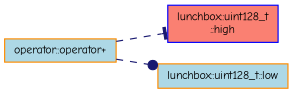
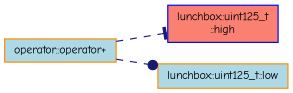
node "lunchbox::uint128_t ::high": label "lunchbox::uint128_t ::high" -> "lunchbox::uint125_t ::high"
node "lunchbox::uint128_t::low": label "lunchbox::uint128_t::low" -> "lunchbox::uint125_t::low"
